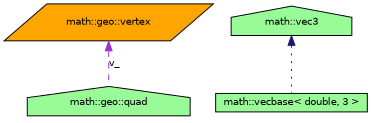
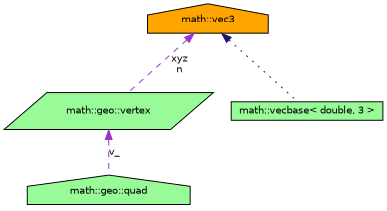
node "math::geo::vertex": fillcolor orange -> palegreen
node "math::vec3": fillcolor palegreen -> orange
edge "math::geo::vertex" -> "math::vec3": added, label "xyz n"
